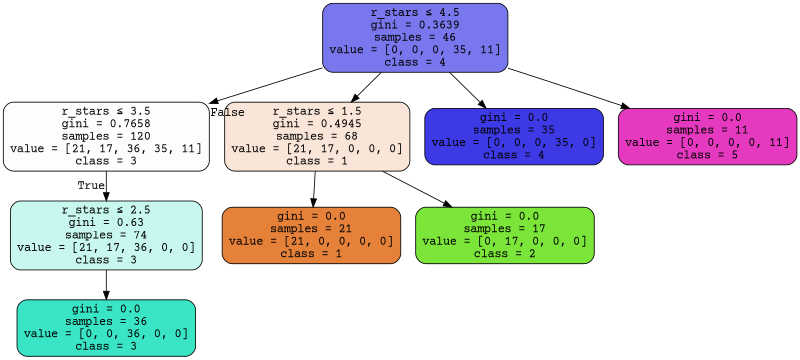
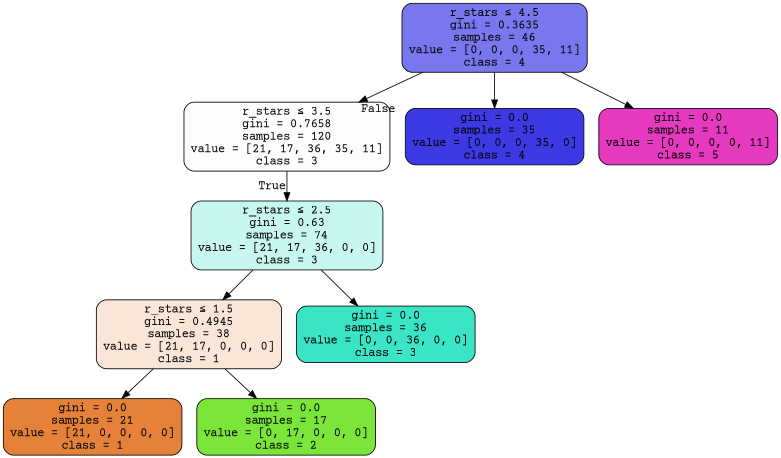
node "r_stars ≤ 4.5": text "gini = 0.3639" -> "gini = 0.3635"
edge "r_stars ≤ 4.5" -> "r_stars ≤ 1.5": now "r_stars ≤ 2.5" -> "r_stars ≤ 1.5"
node "r_stars ≤ 1.5": text "samples = 68" -> "samples = 38"
